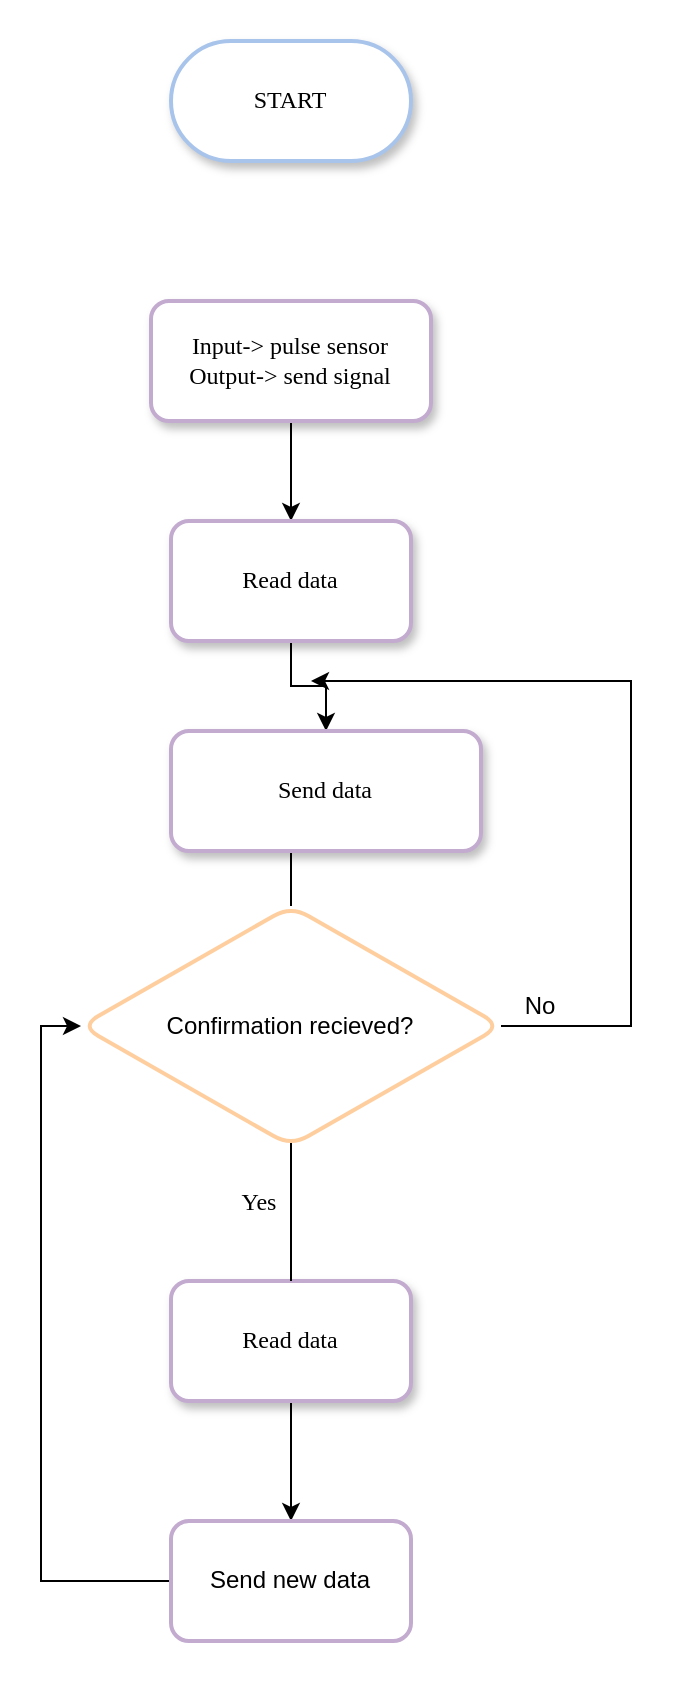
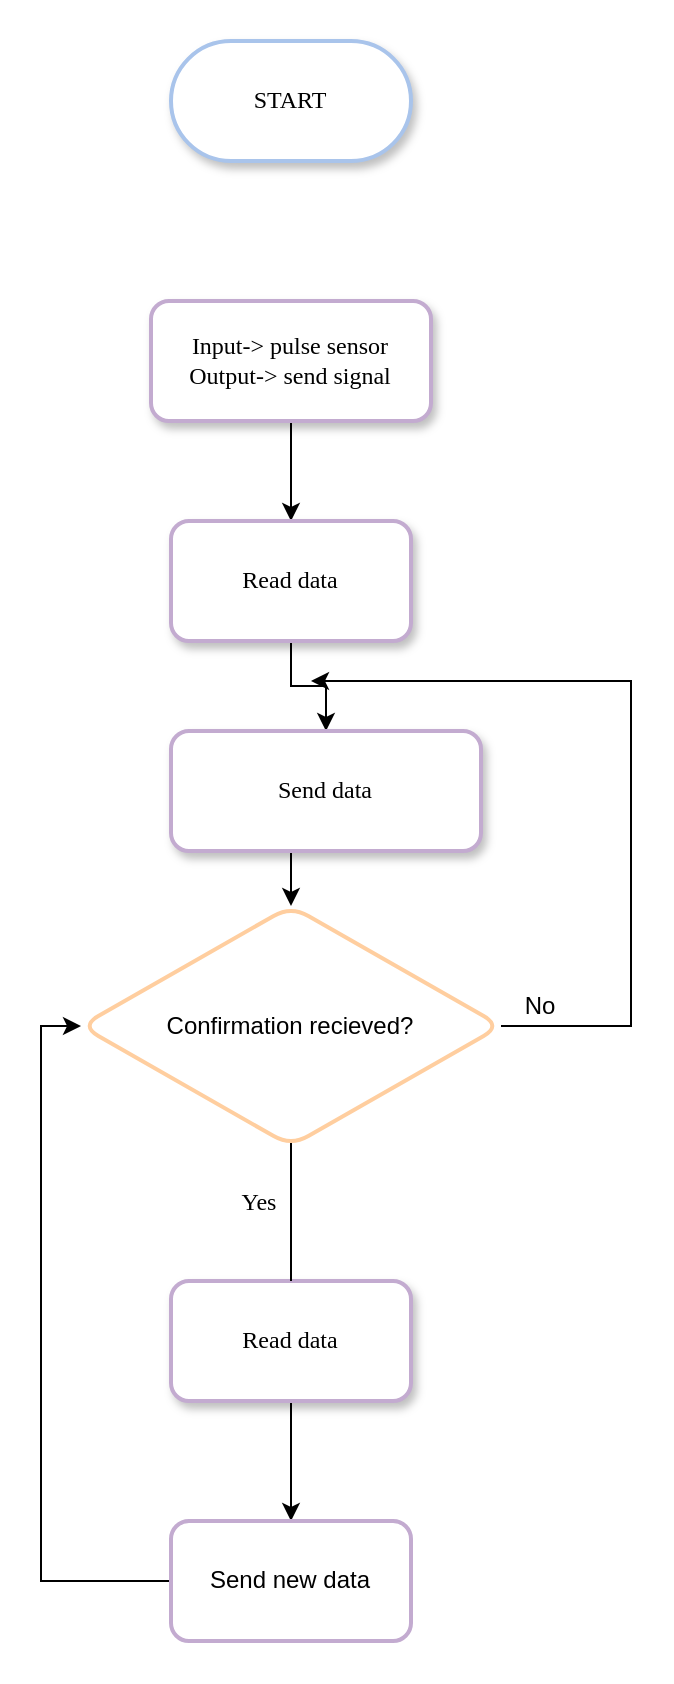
edge "Send data" -- "Confirmation recieved?": arrowhead none -> classic
